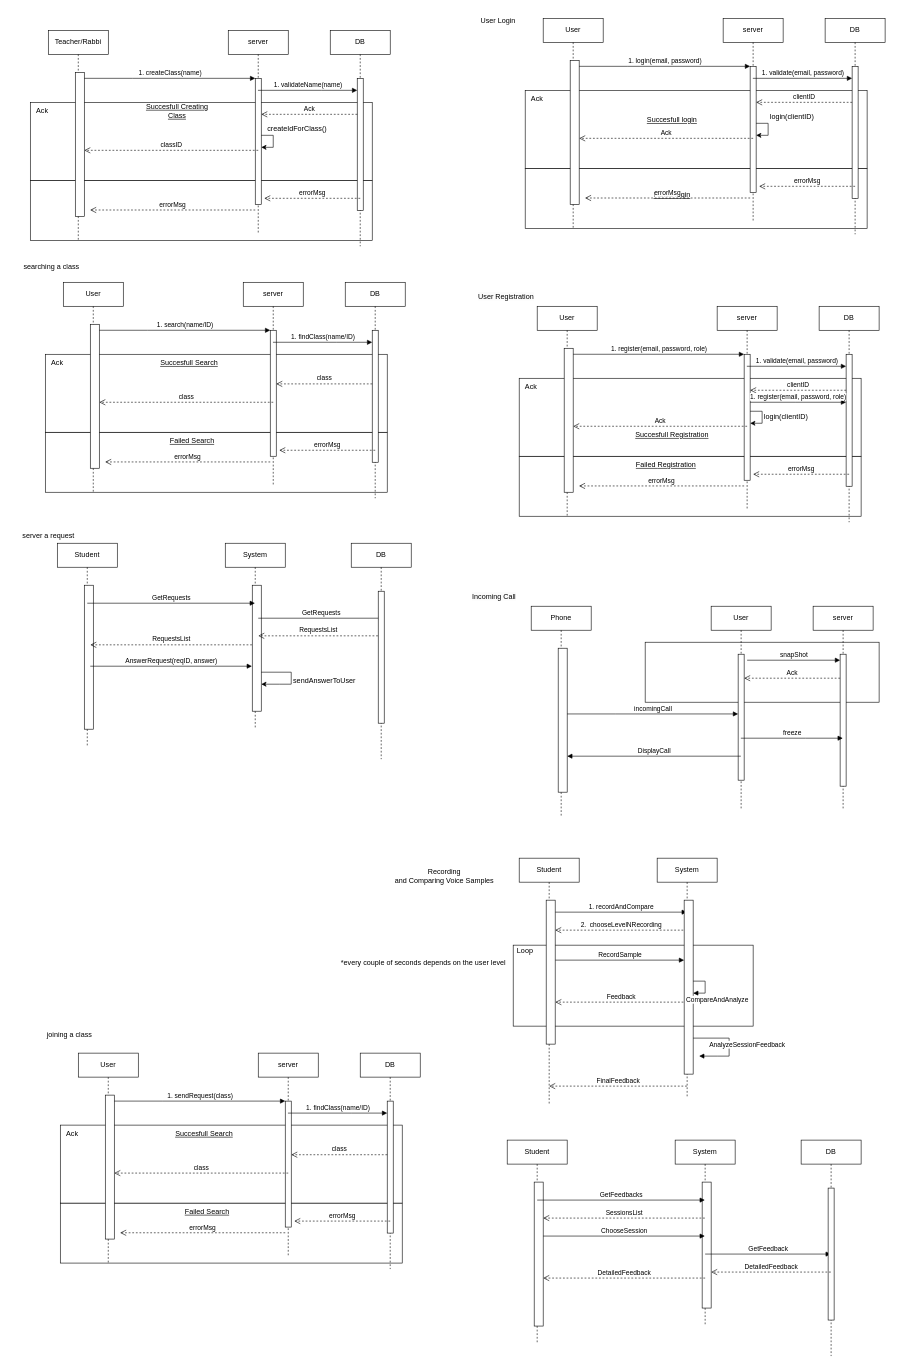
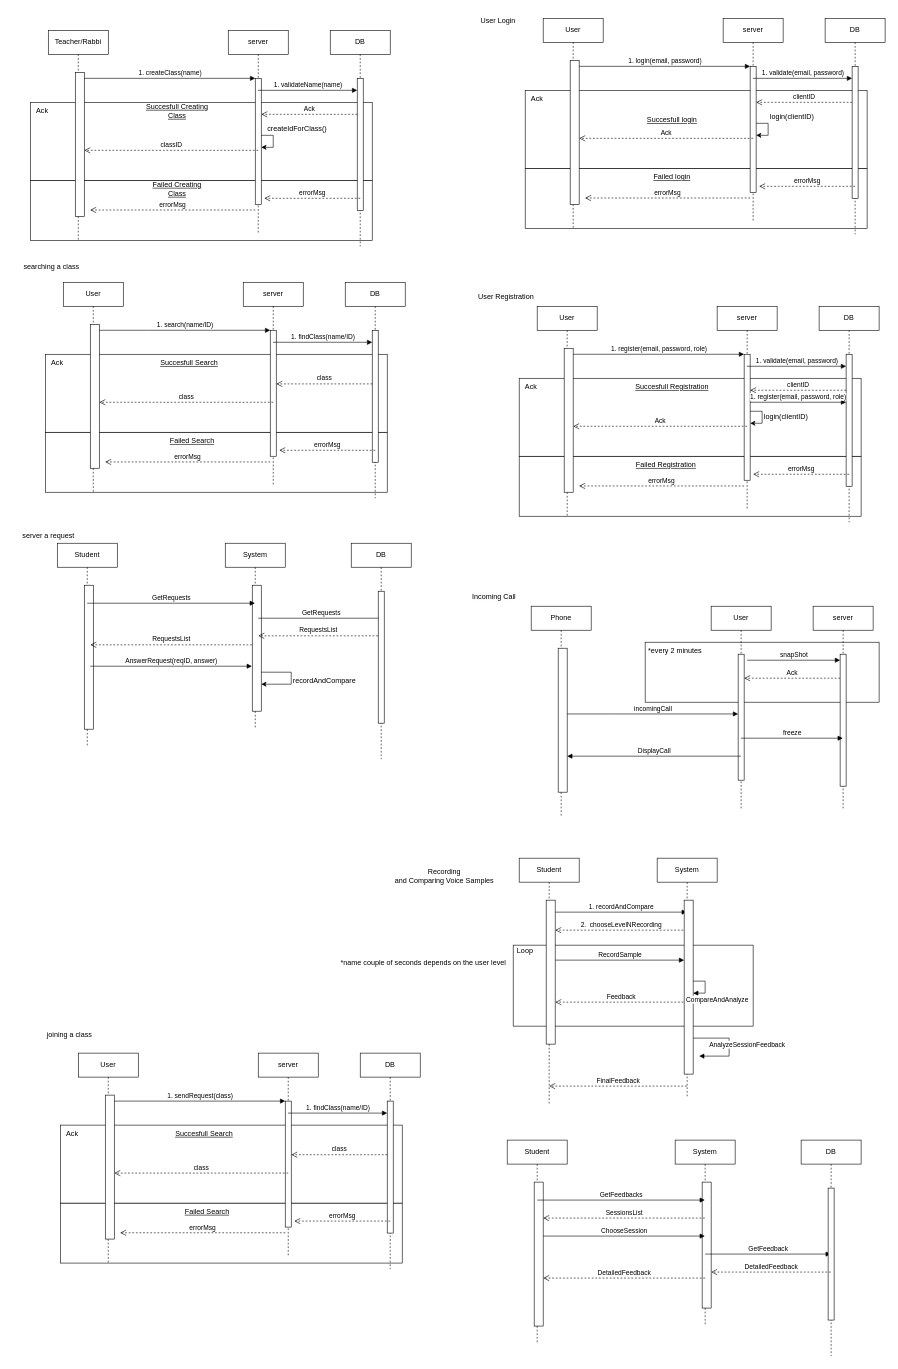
node "Failed Creating Class": added
node "Failed login": moved (672, 195) -> (672, 177)
node "Succesfull Registration": moved (672, 435) -> (672, 387)
node "*every 2 minutes": added
node "sendAnswerToUser": label "sendAnswerToUser" -> "recordAndCompare"
node "*every couple of seconds depends on the user level": label "*every couple of seconds depends on the user level" -> "*name couple of seconds depends on the user level"
